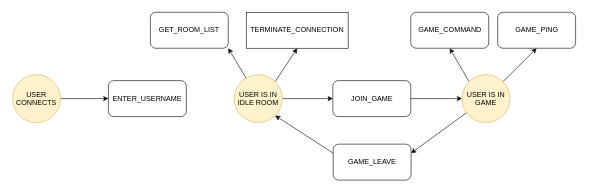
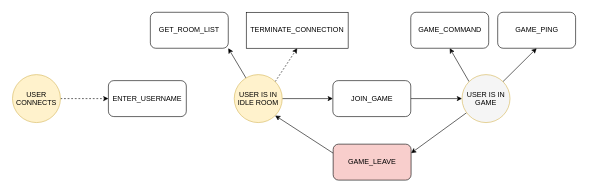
edge "USER IS IN IDLE ROOM" -> "TERMINATE_CONNECTION": style solid -> dashed
edge "USER CONNECTS" -> "ENTER_USERNAME": style solid -> dashed
node "USER IS IN GAME": fillcolor #fff2cc -> #f5f5f5
node "GAME_LEAVE": fillcolor #ffffff -> #f8cecc
